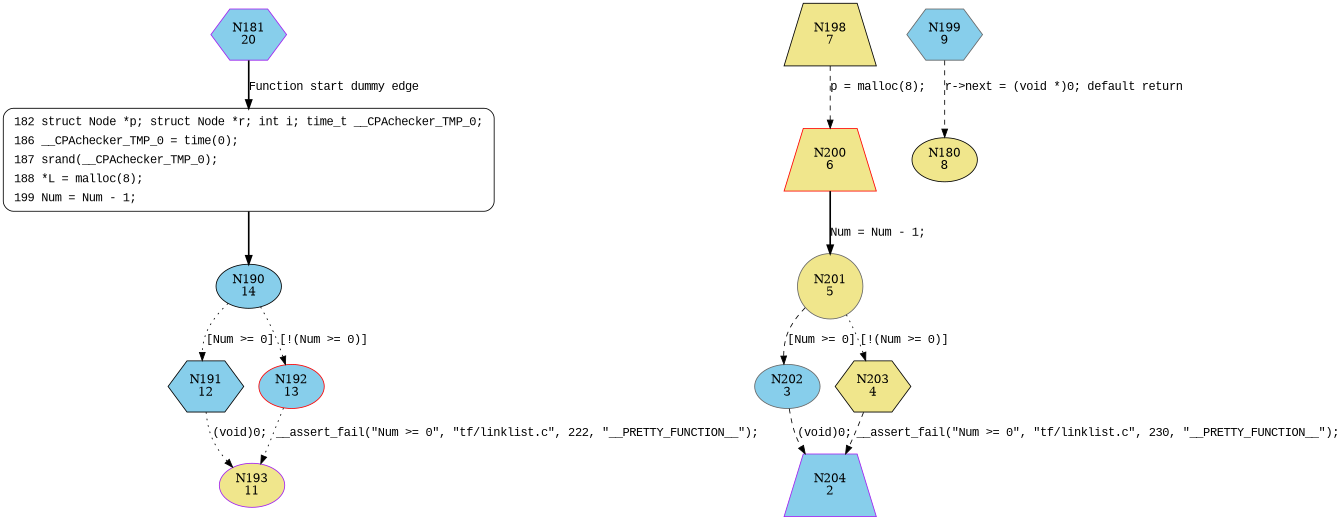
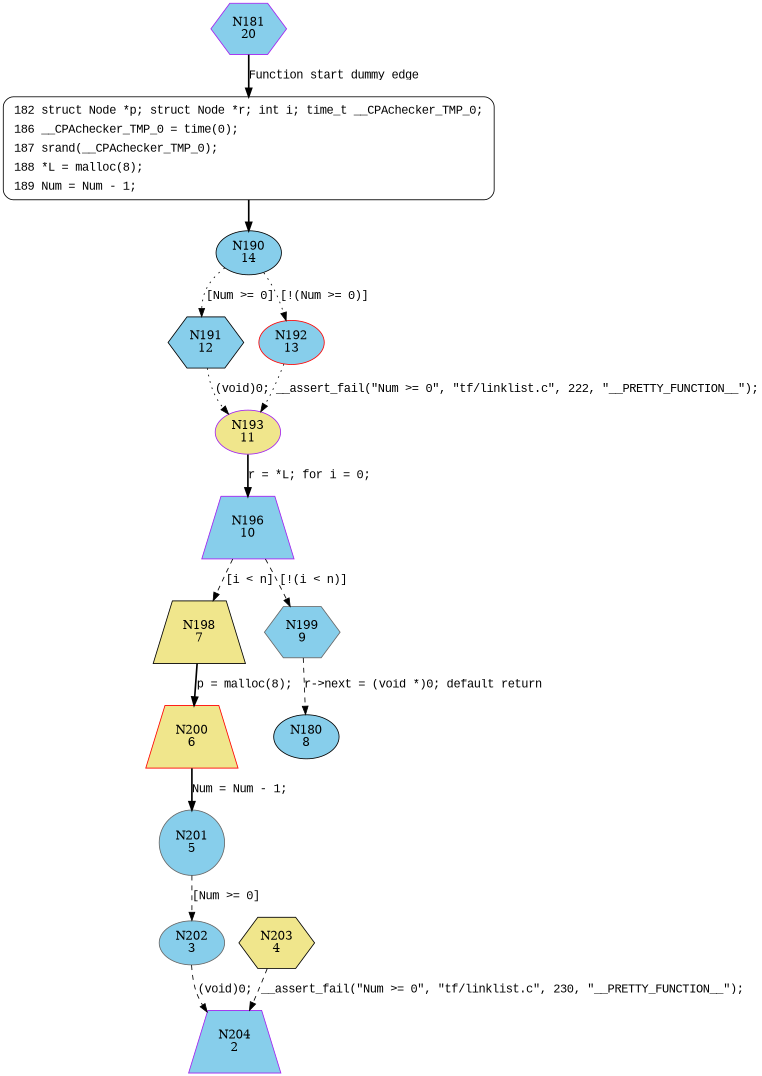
edge "N198 7" -> "N200 6": style dashed -> bold
node "N180 8": fillcolor khaki -> skyblue
node "182": text "199" -> "189"
node "N201 5": fillcolor khaki -> skyblue
edge "N201 5" -> "N203 4": removed, label "[!(Num >= 0)]"
node "N196 10": added
